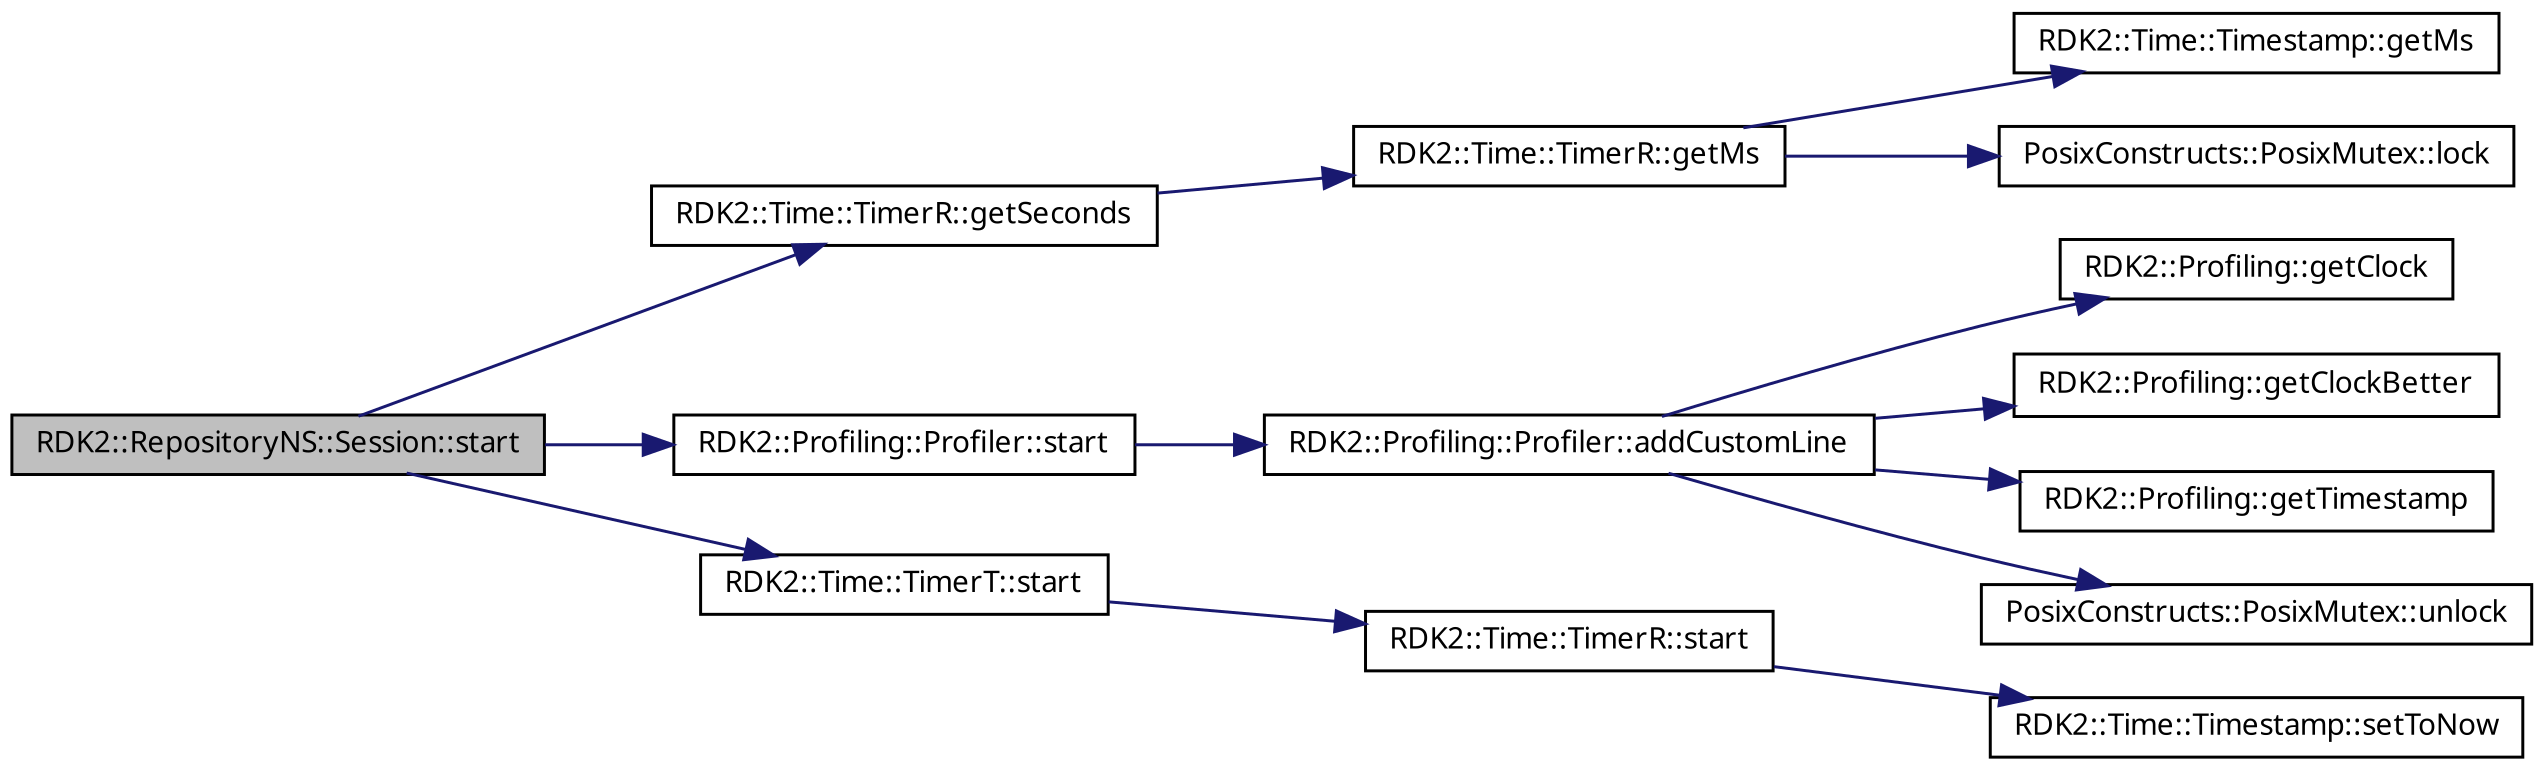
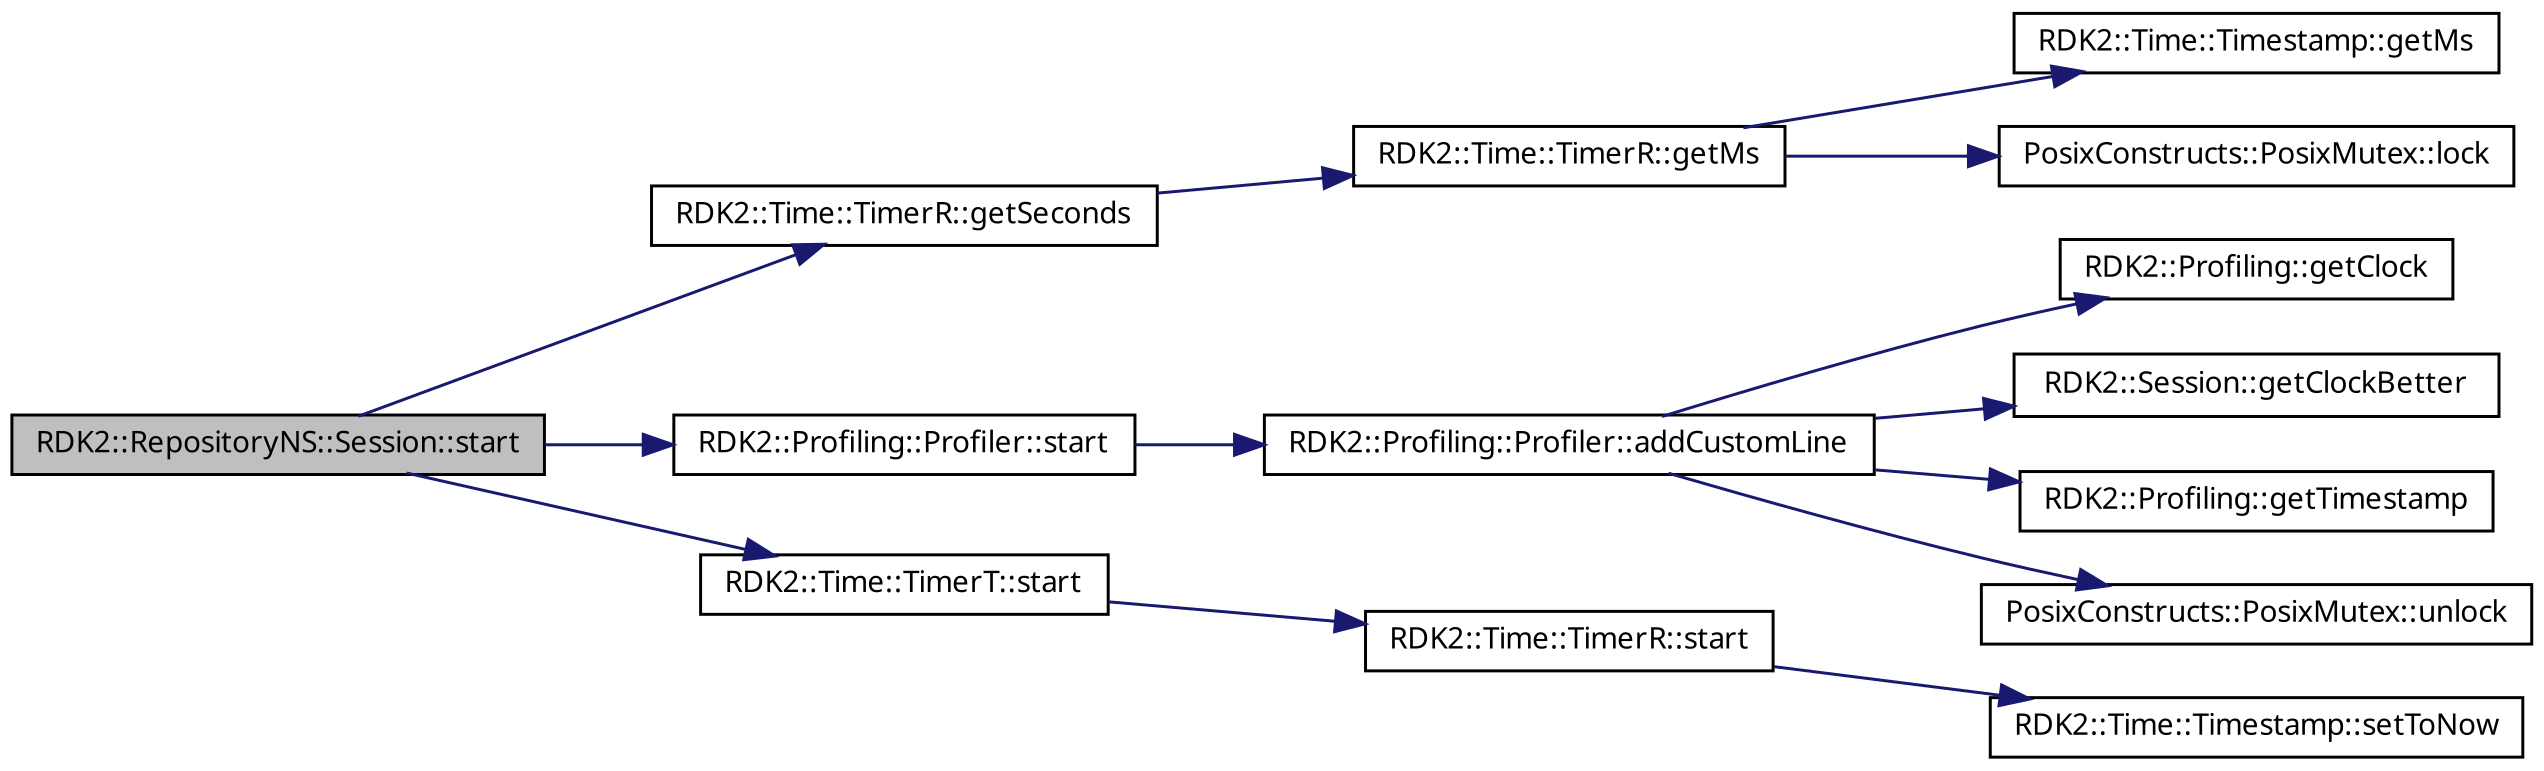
node "RDK2::Profiling::getClockBetter": label "RDK2::Profiling::getClockBetter" -> "RDK2::Session::getClockBetter"
